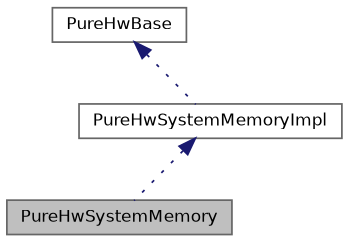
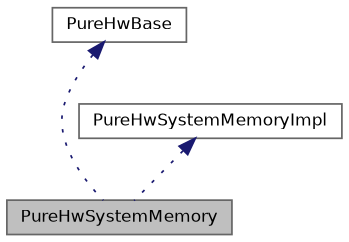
edge "PureHwSystemMemoryImpl" -> "PureHwBase": now "PureHwSystemMemory" -> "PureHwBase"
